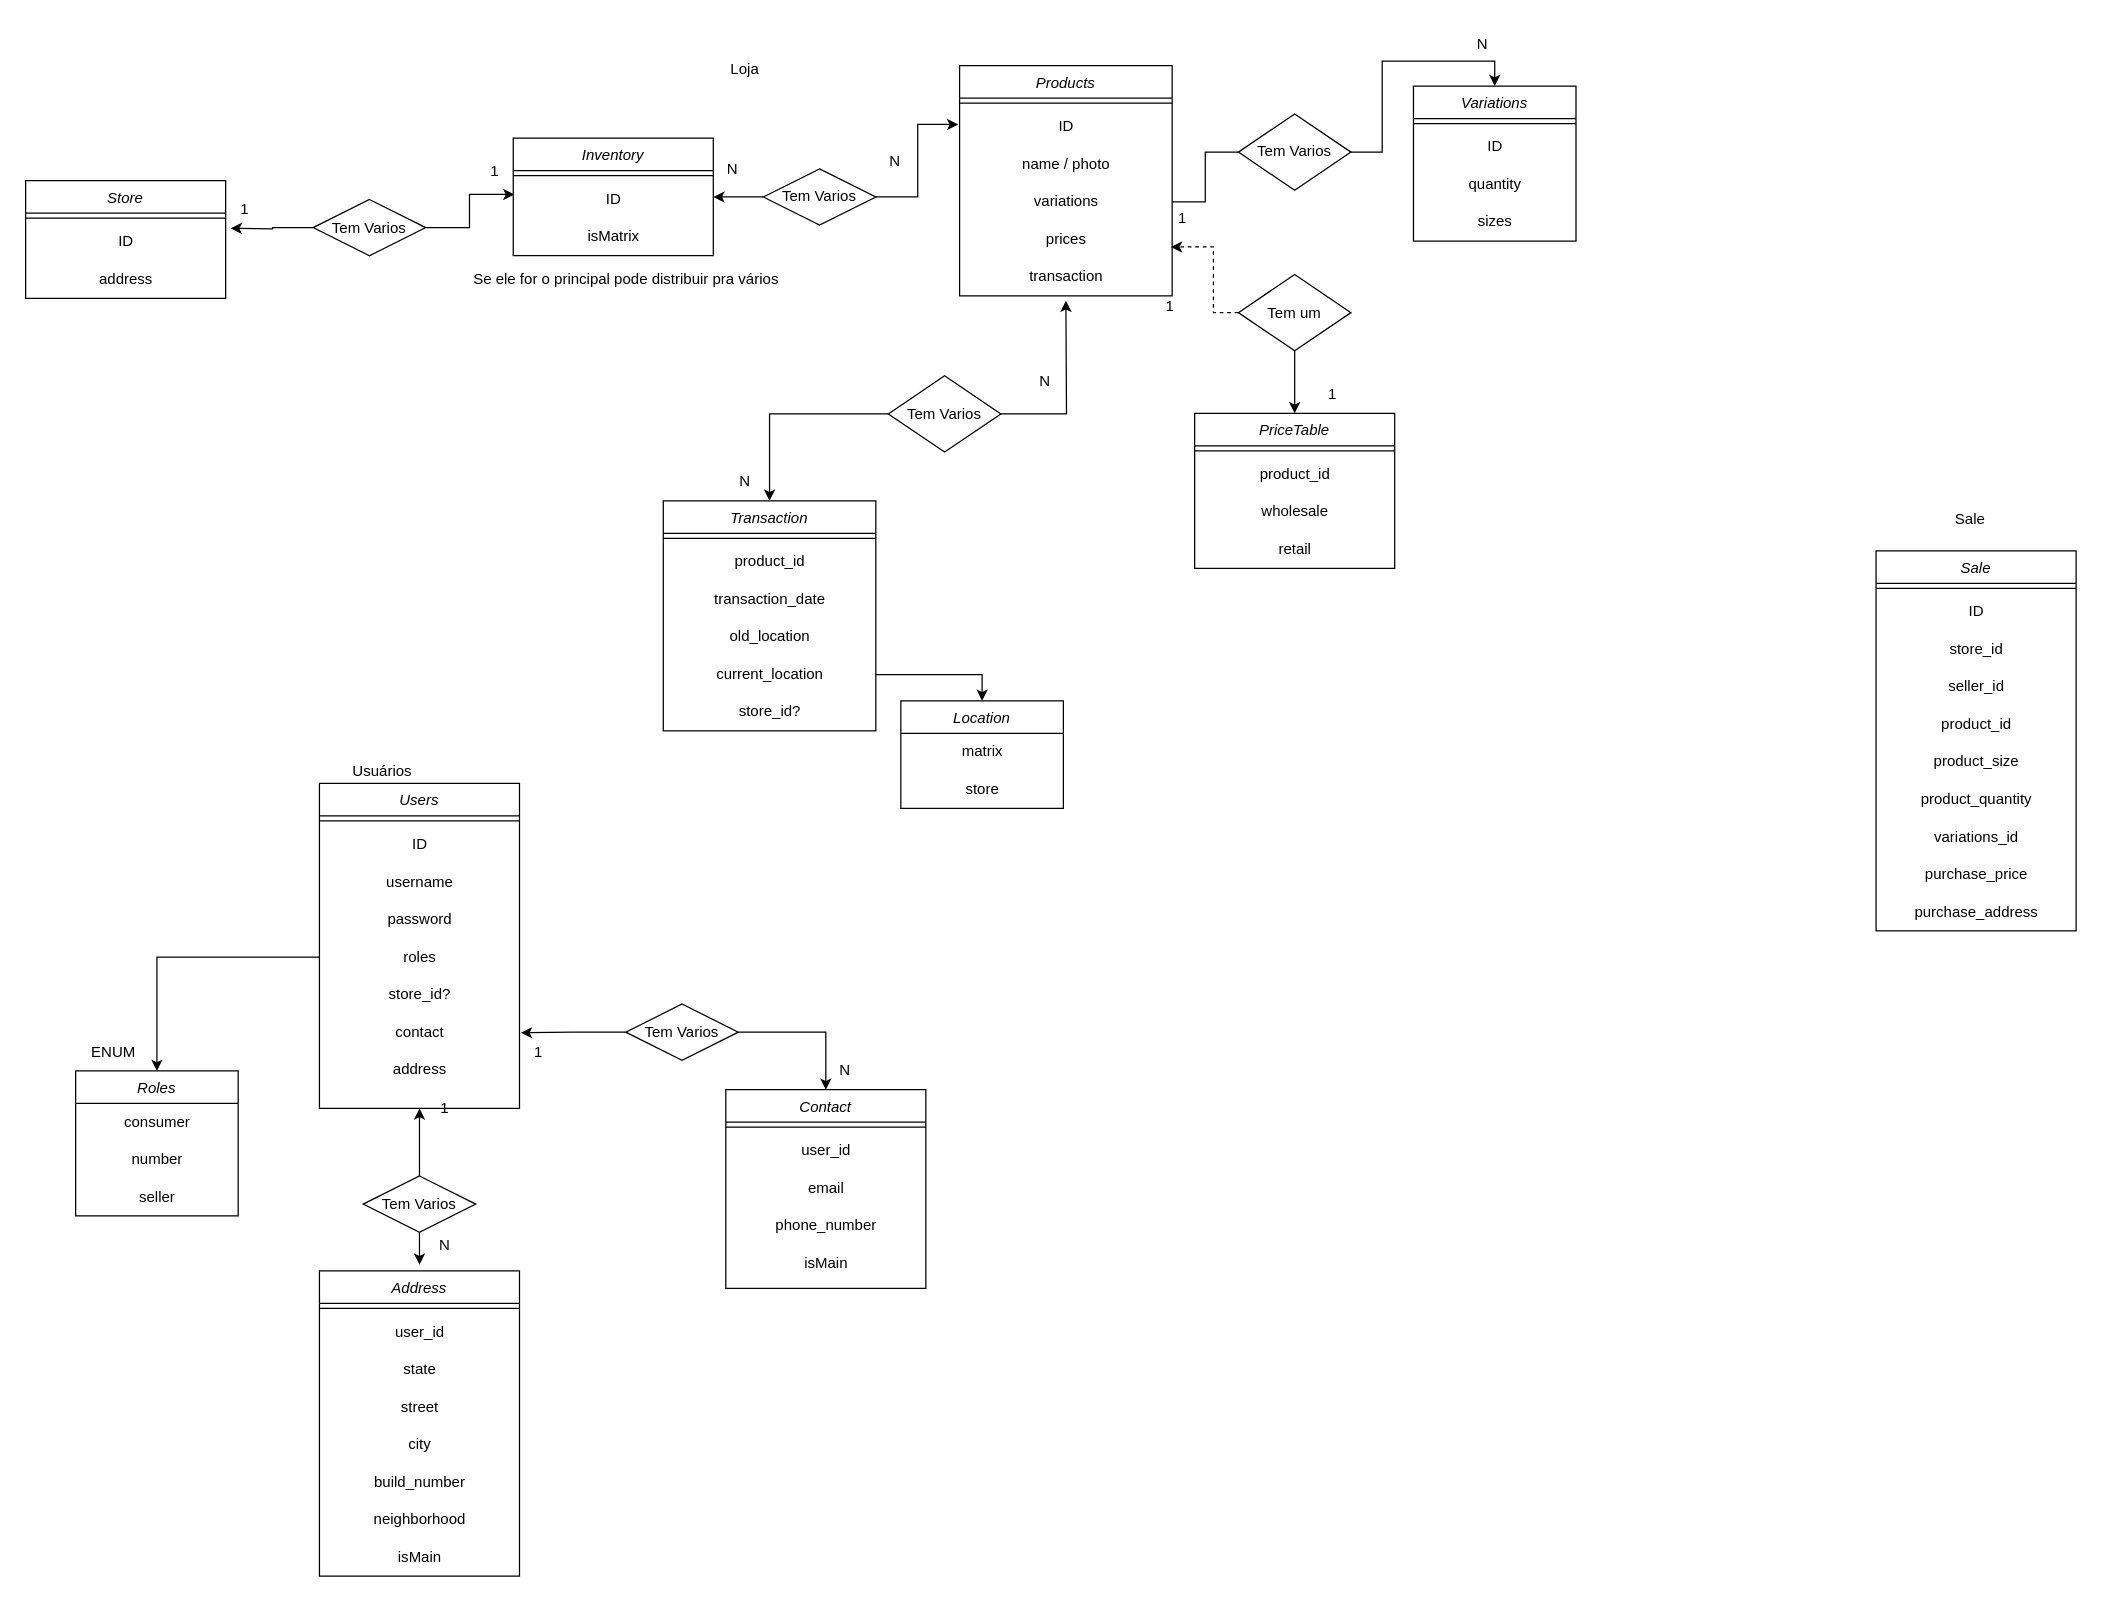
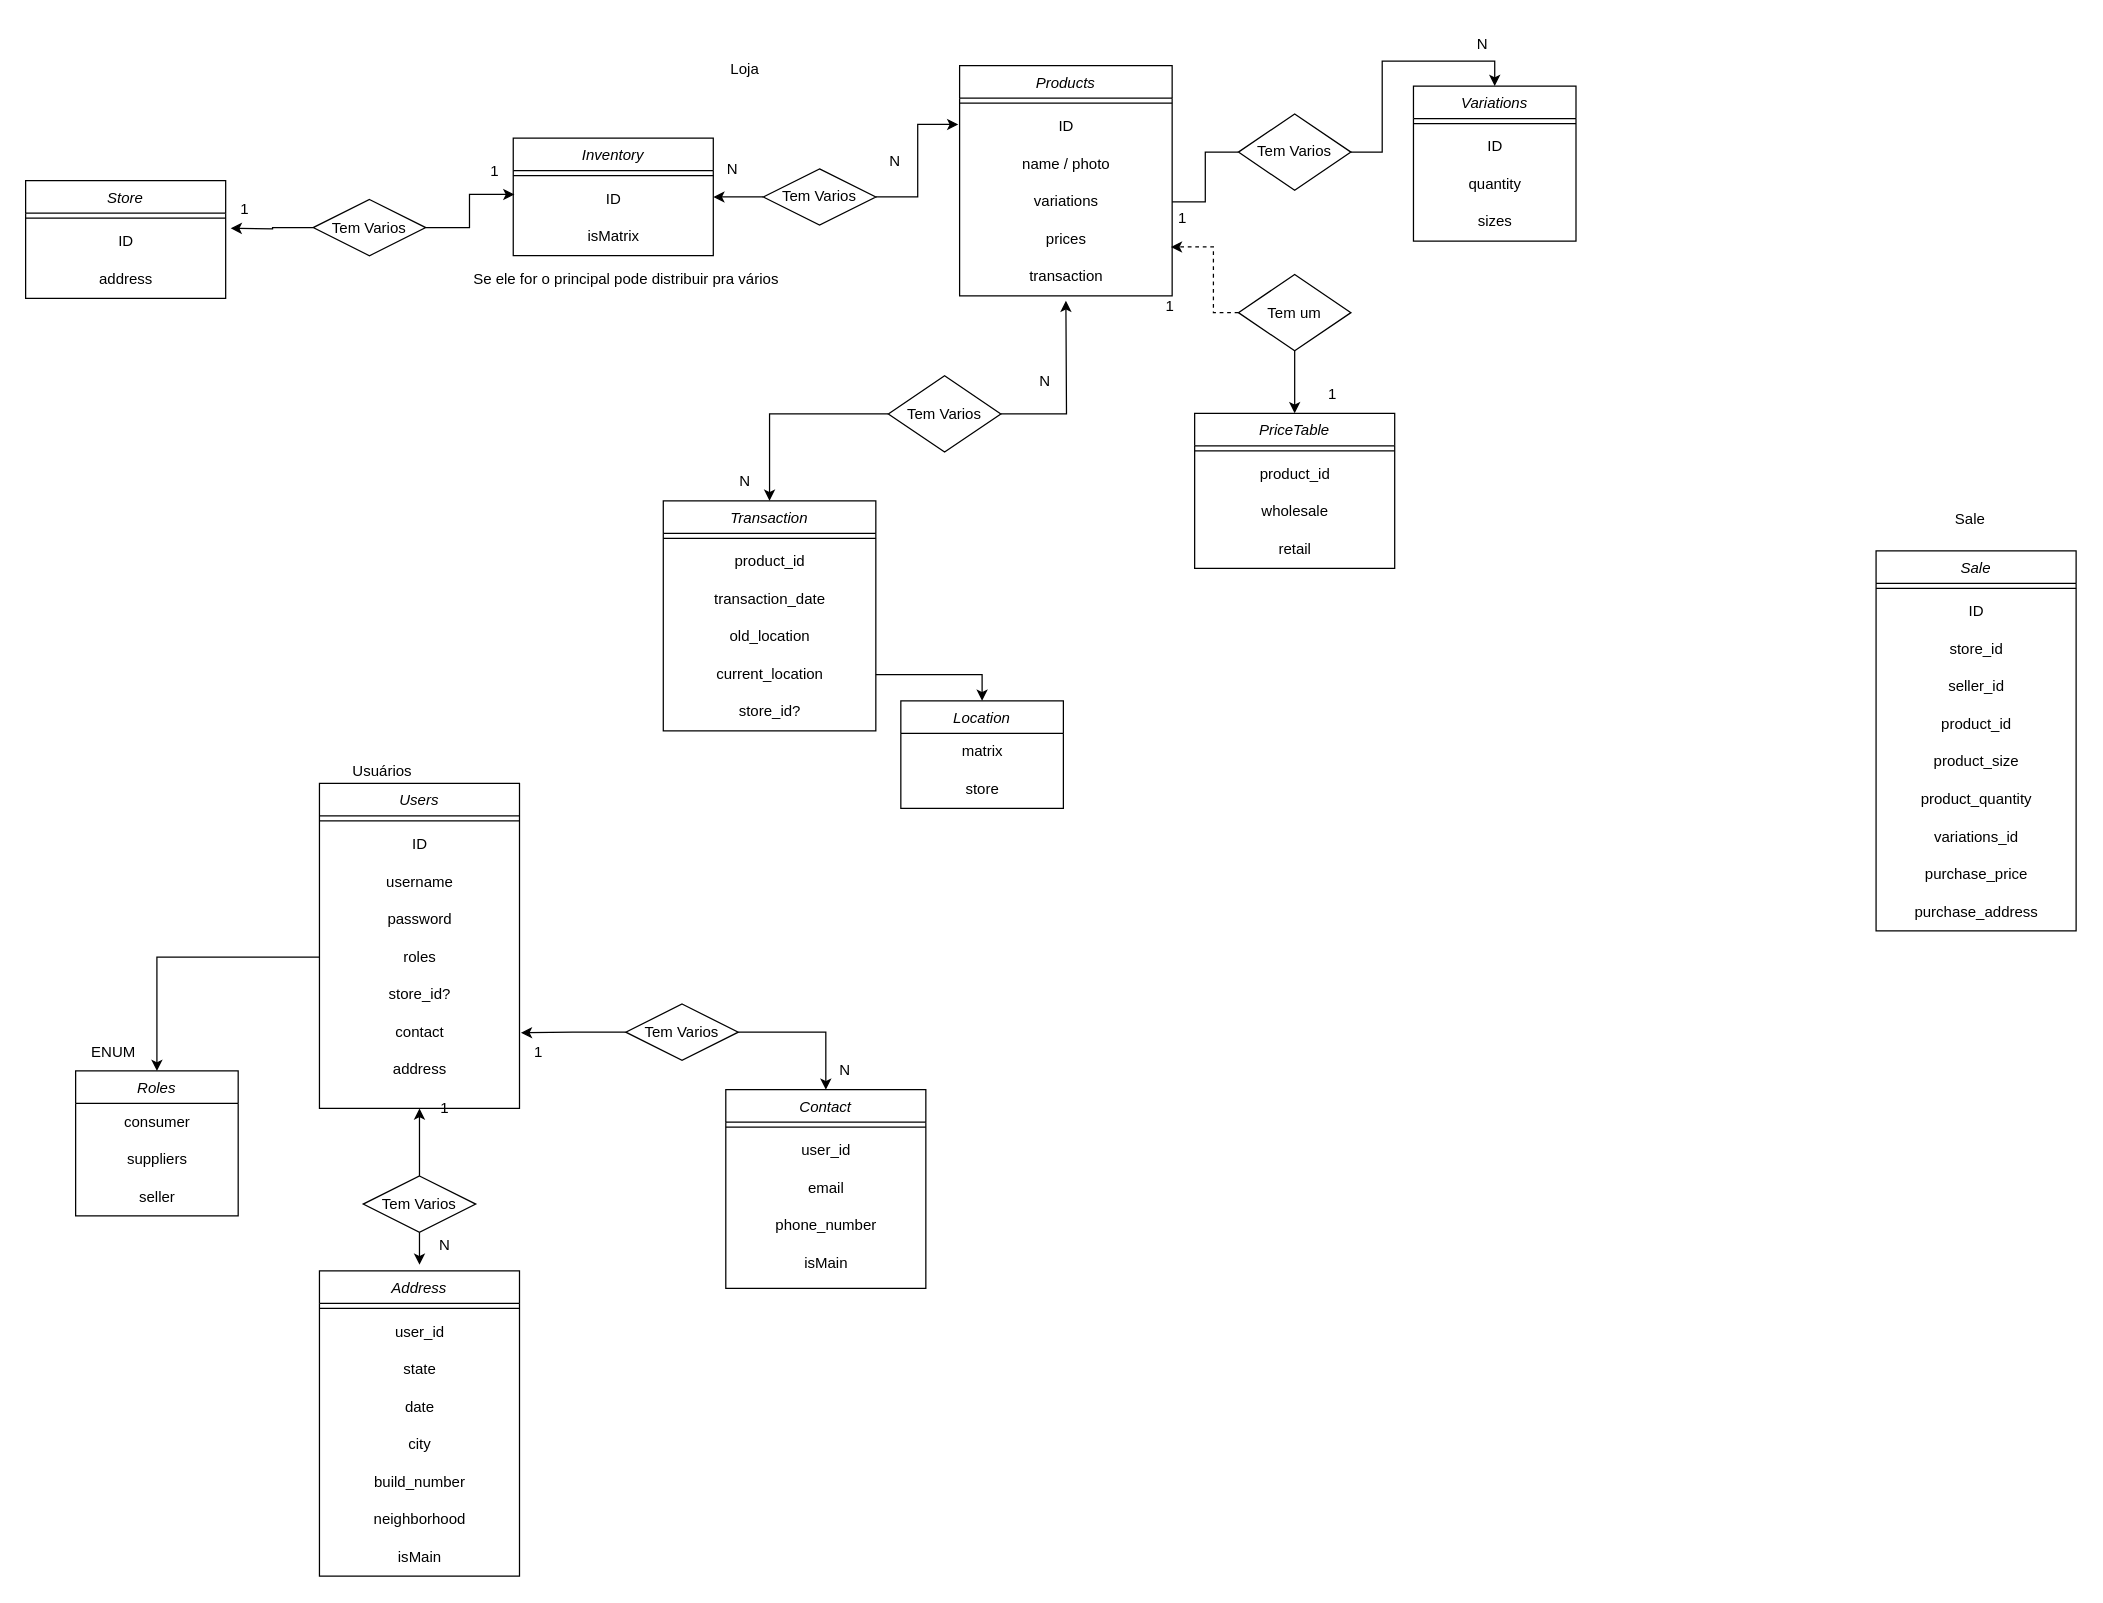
node "number": label "number" -> "suppliers"
node "street": label "street" -> "date"
